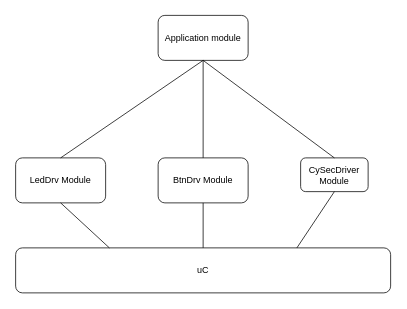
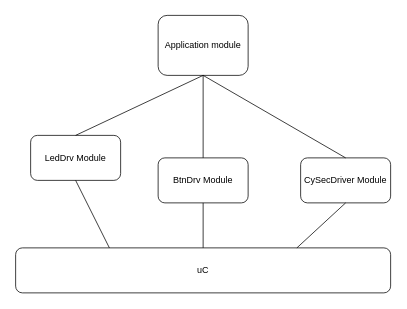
node "Application module": size 90x45 -> 90x60
node "CySecDriver Module": size 68x34 -> 90x45
node "LedDrv Module": moved (60, 180) -> (75, 158)
